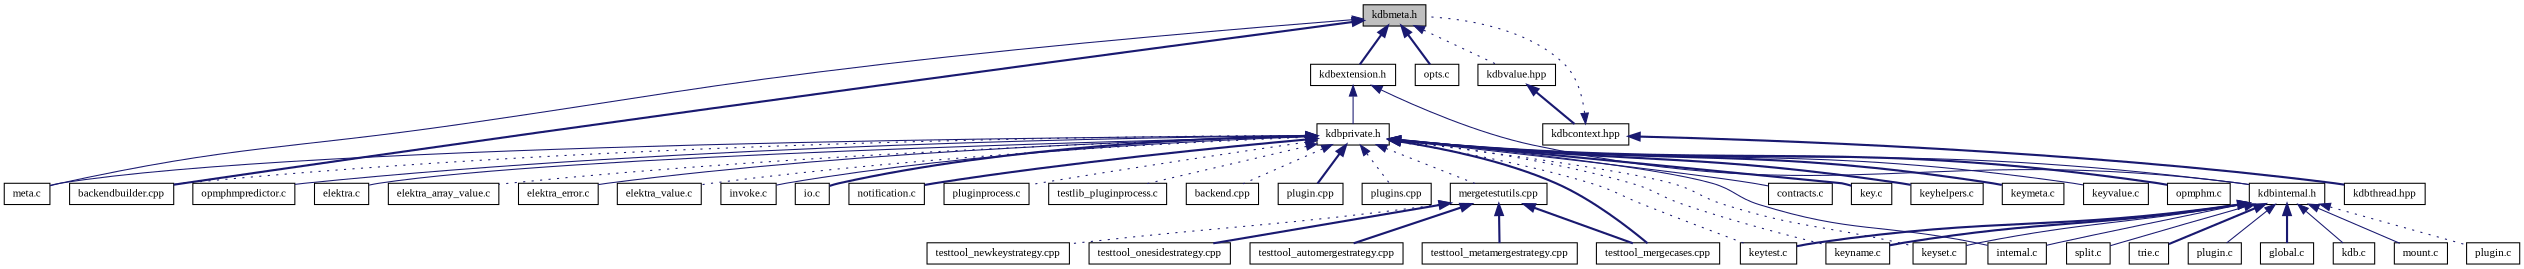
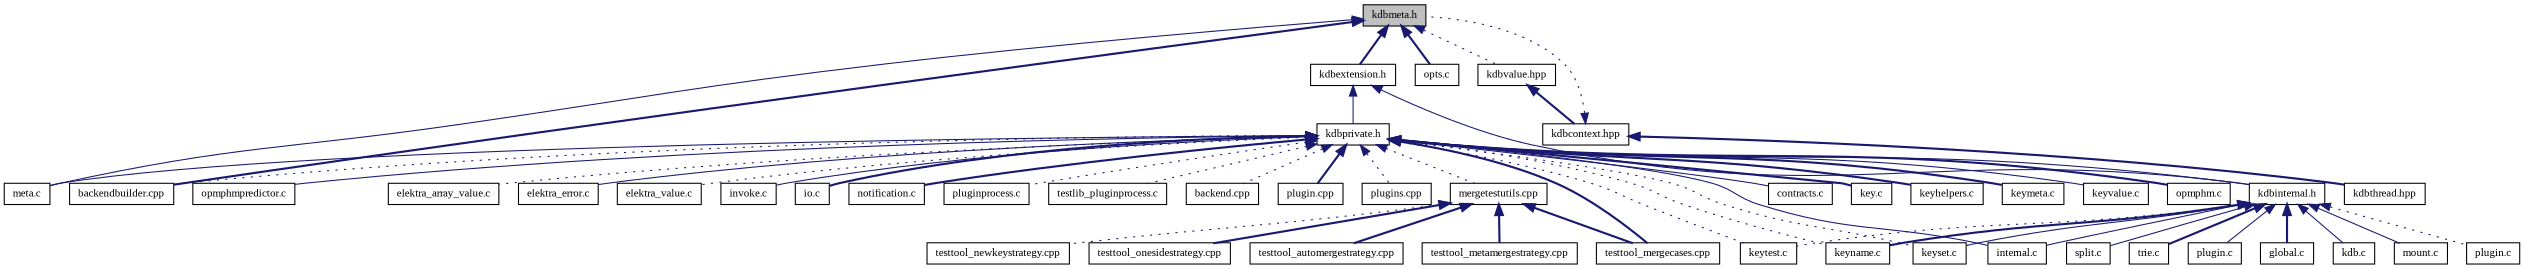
node "elektra.c": removed
edge "keytest.c" -> "kdbinternal.h": style bold -> dotted
